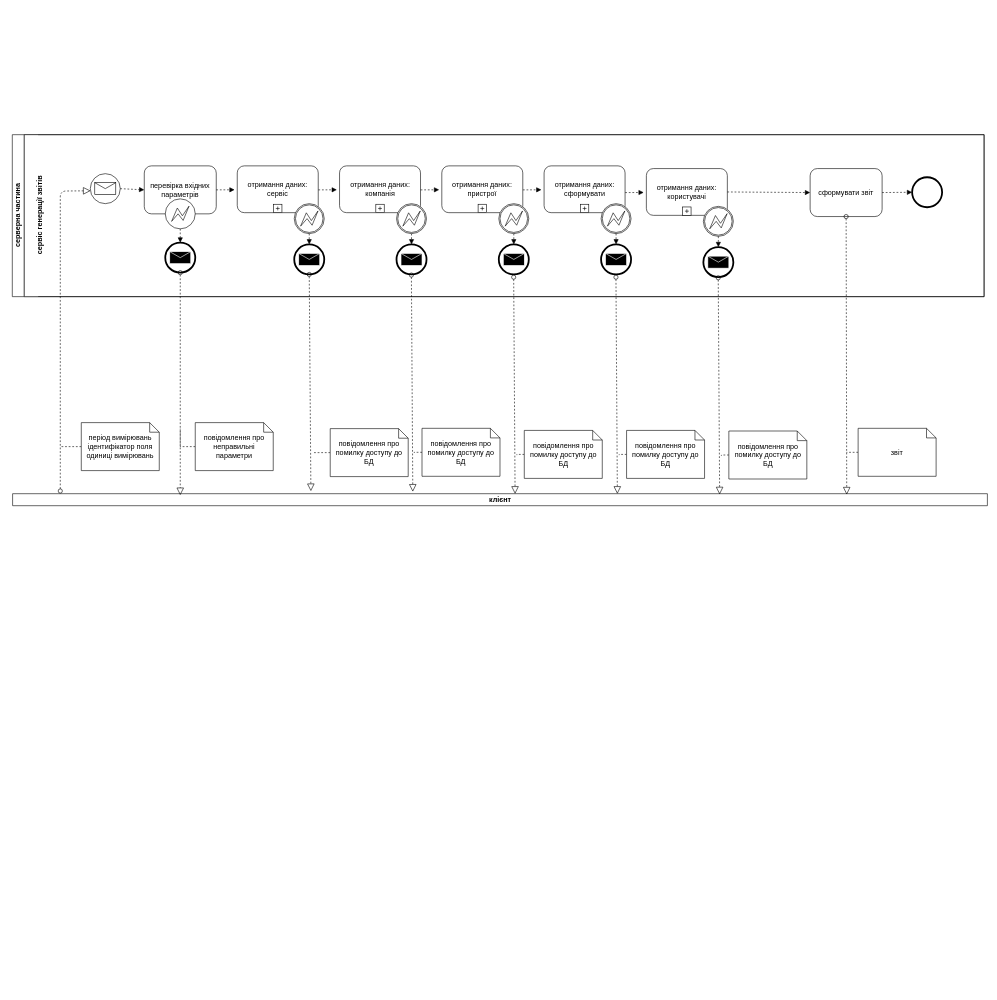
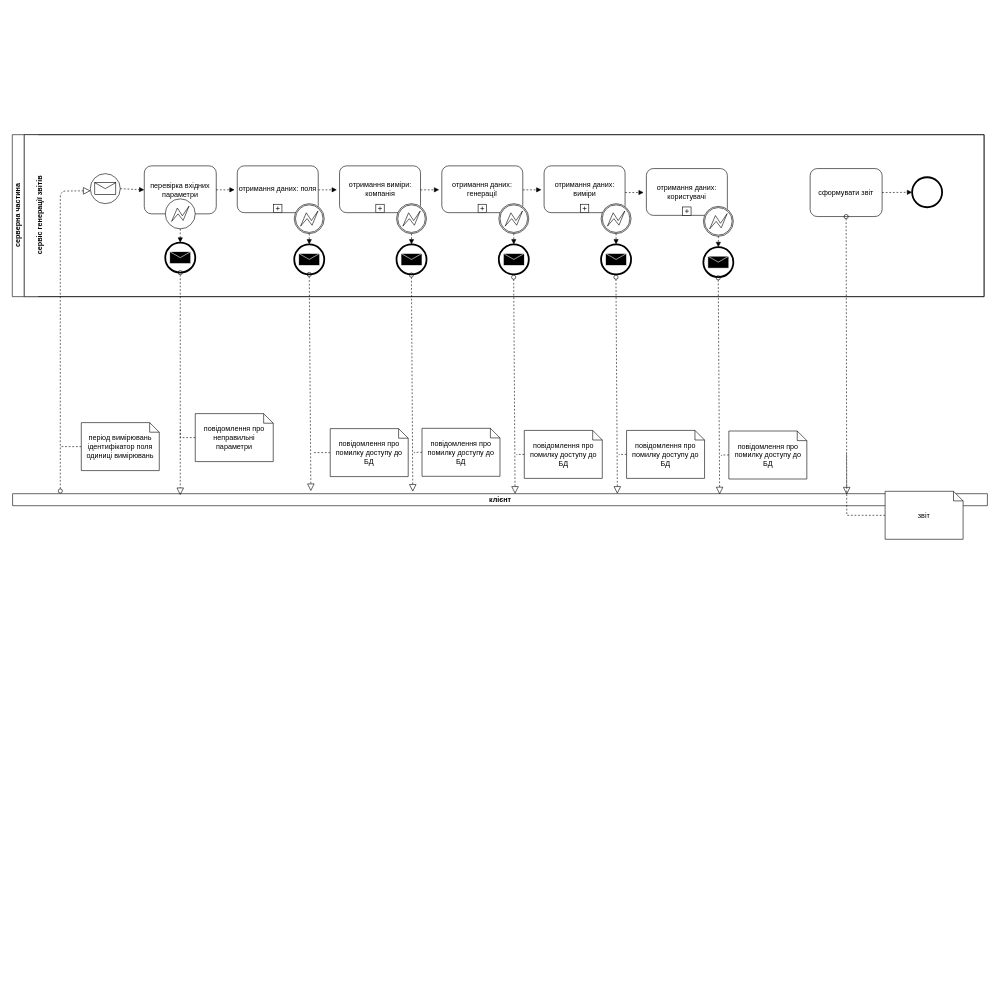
node "отримання даних: сервіс": label "отримання даних: сервіс" -> "отримання даних: поля"
node "отримання даних: компанія": label "отримання даних: компанія" -> "отримання виміри: компанія"
node "отримання даних: пристрої": label "отримання даних: пристрої" -> "отримання даних: генерації"
node "отримання даних: сформувати": label "отримання даних: сформувати" -> "отримання даних: виміри"
node "перевірка вхідних параметрів": label "перевірка вхідних параметрів" -> "перевірка вхідних параметри"
edge "отримання даних: користувачі" -> "сформувати звіт": removed
node "повідомлення про неправильні параметри": moved (234, 447) -> (234, 438)
node "звіт": moved (897, 452) -> (924, 515)
